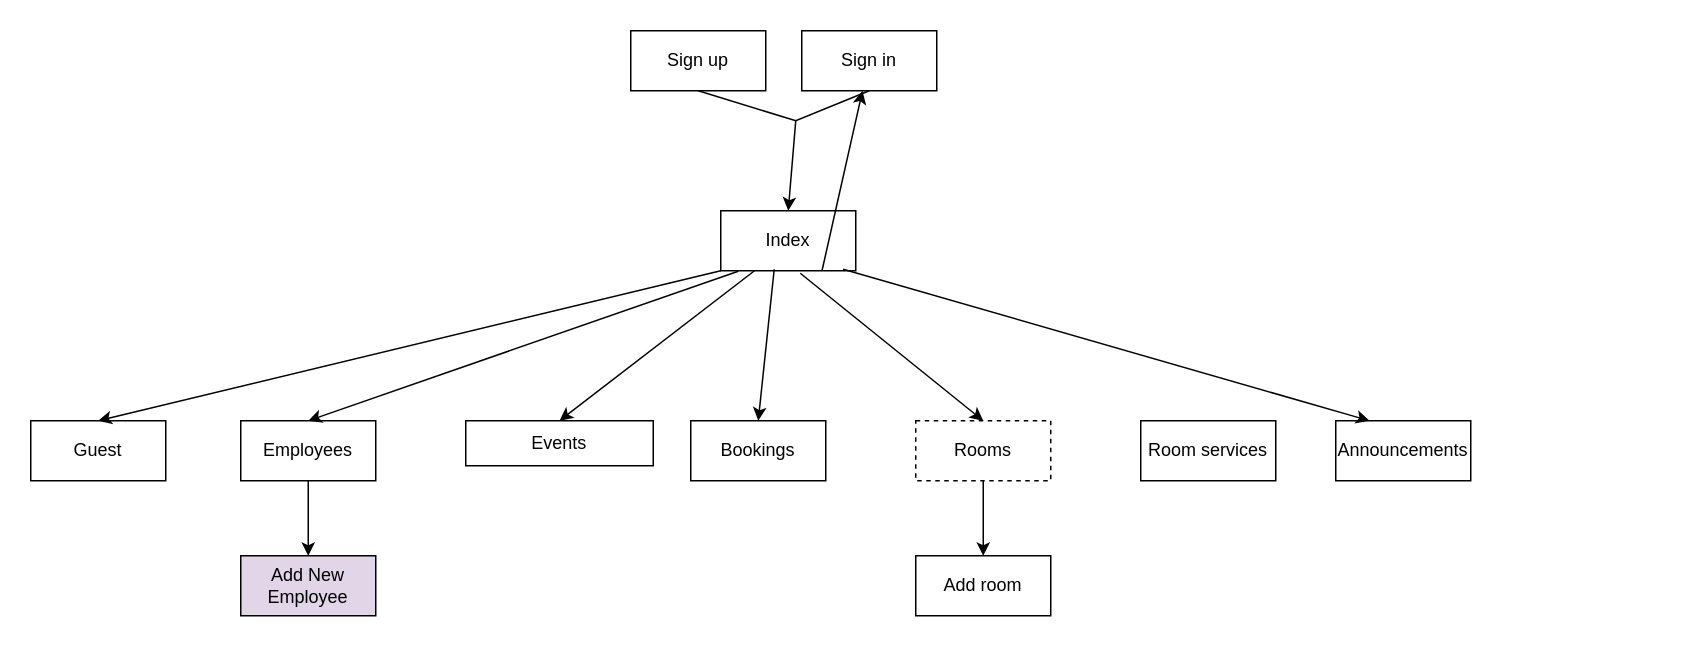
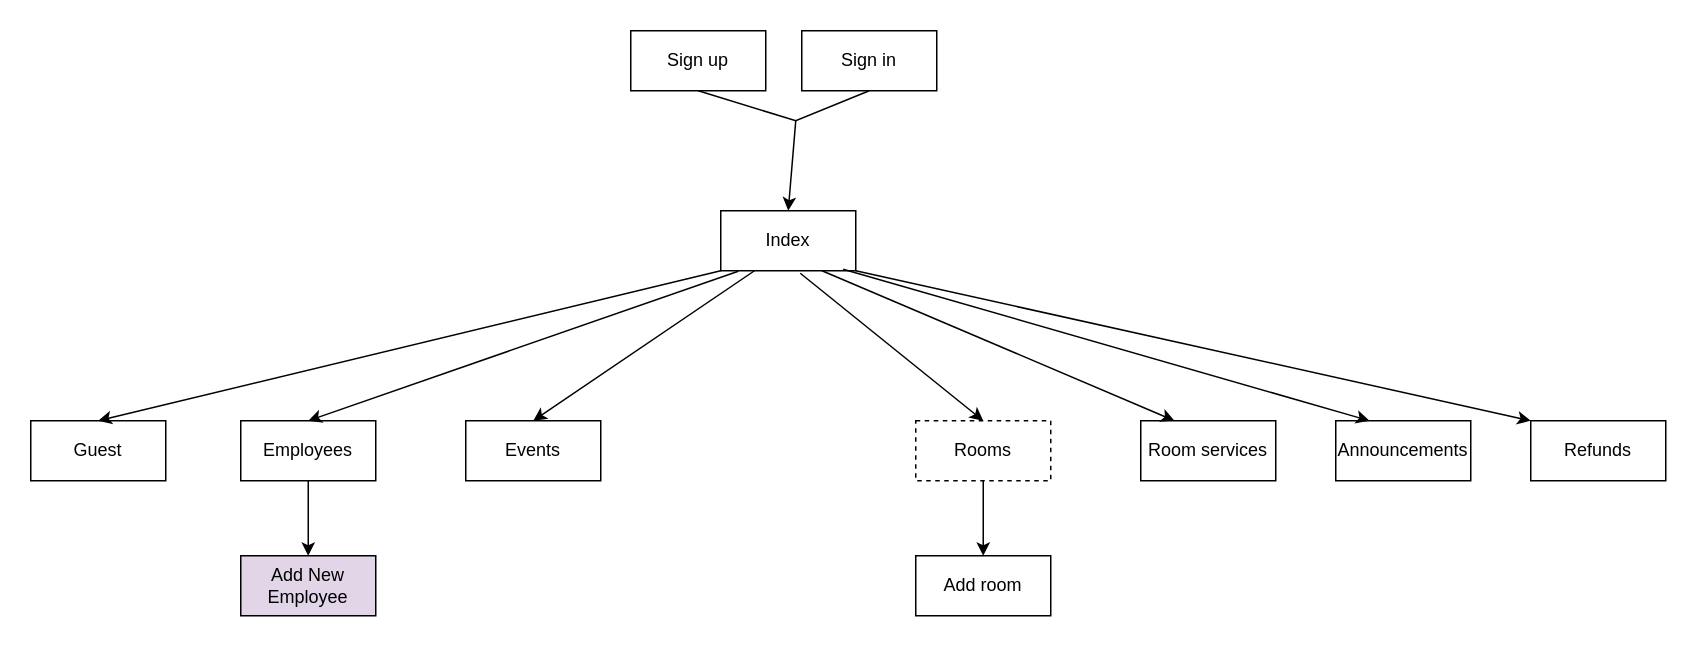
edge "Index" -> "Sign in": now "Index" -> "Room services"
edge "Index" -> "Bookings": removed
edge "Index" -> "Refunds": added
node "Events": size 188x45 -> 135x60
node "Bookings": removed
node "Refunds": added
